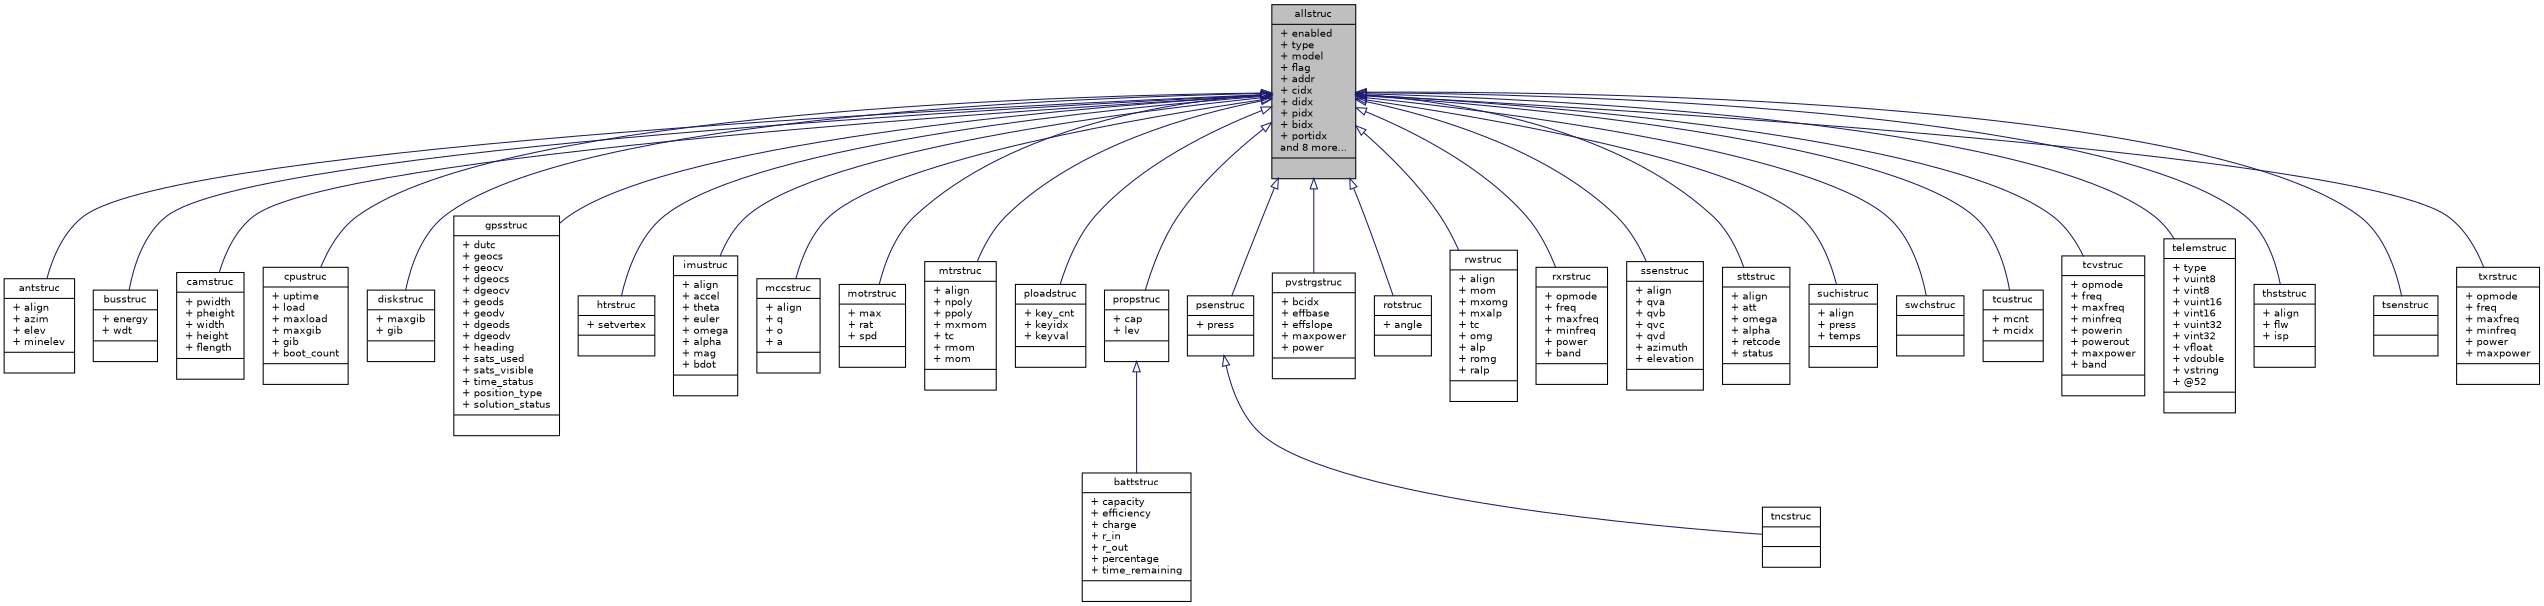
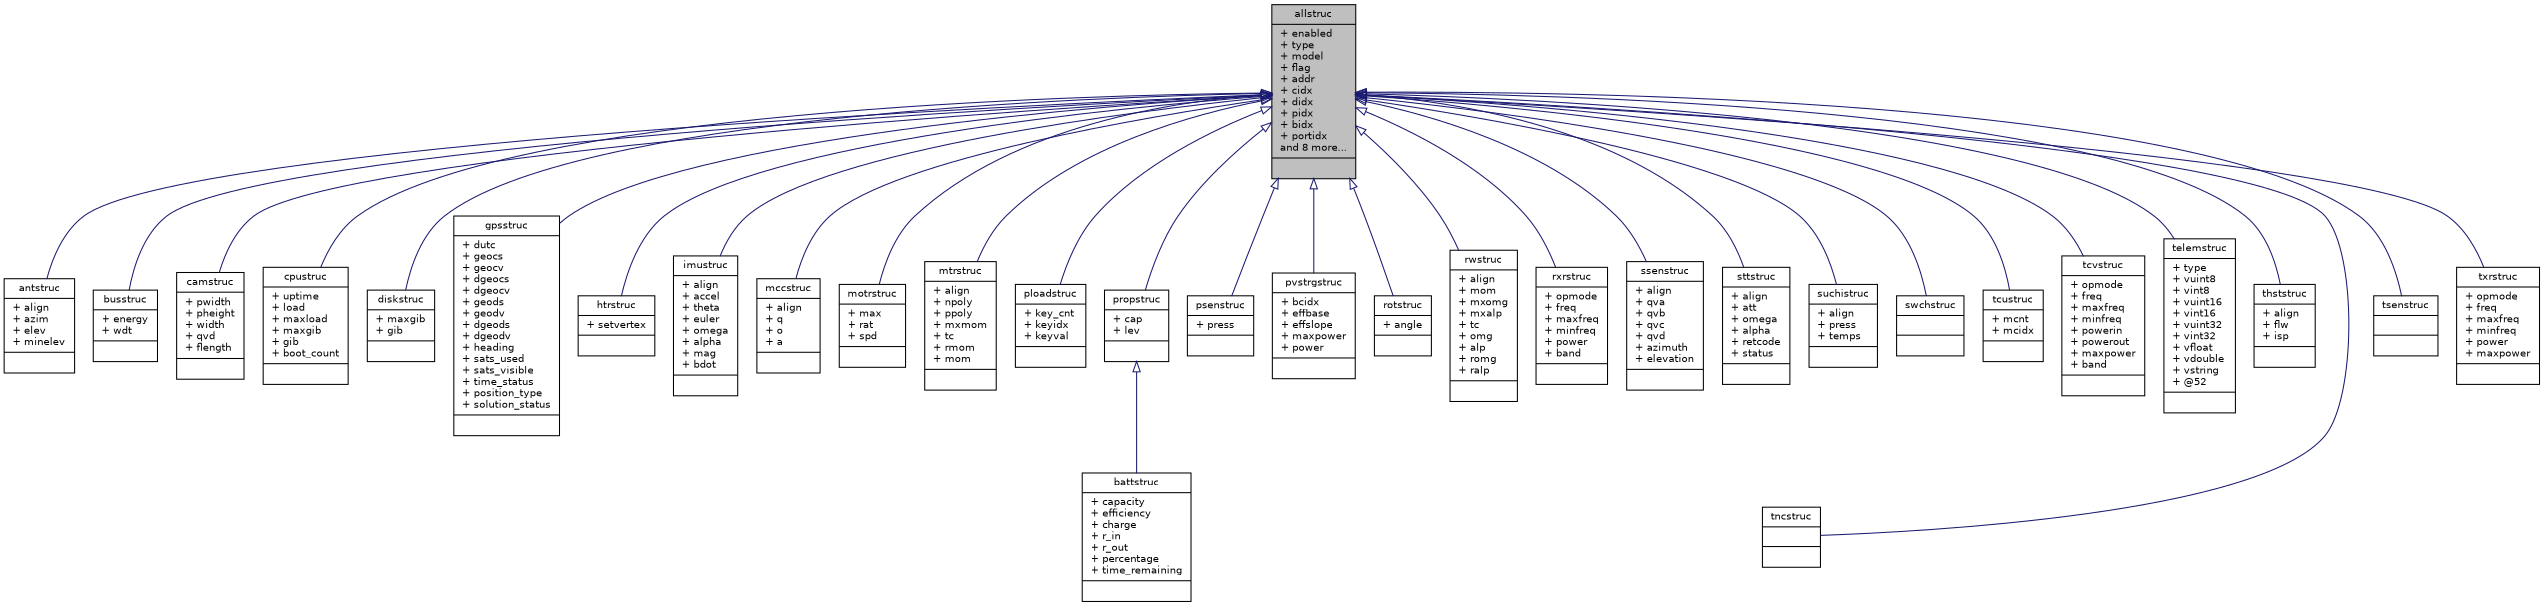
node "camstruc": text "+ height" -> "+ qvd"
edge "tncstruc" -> "psenstruc": now "tncstruc" -> "allstruc"
